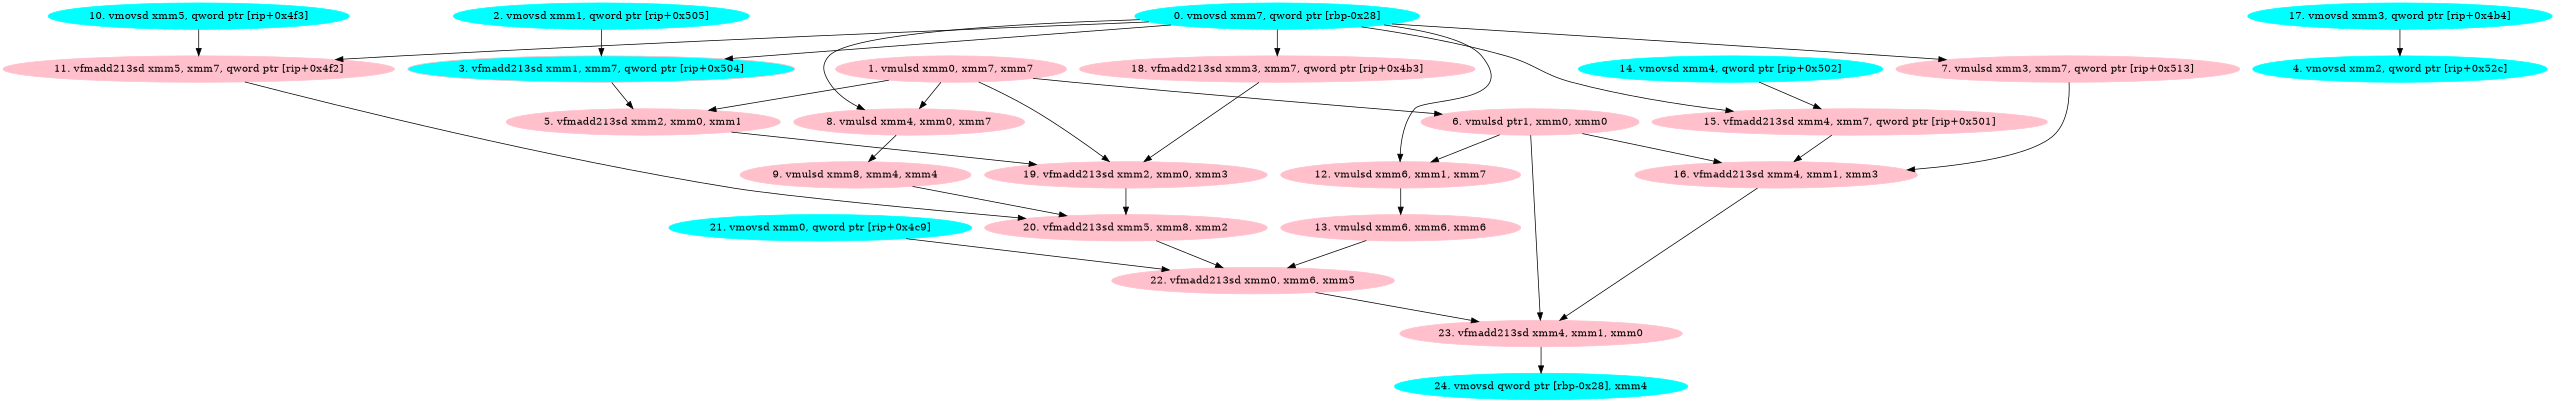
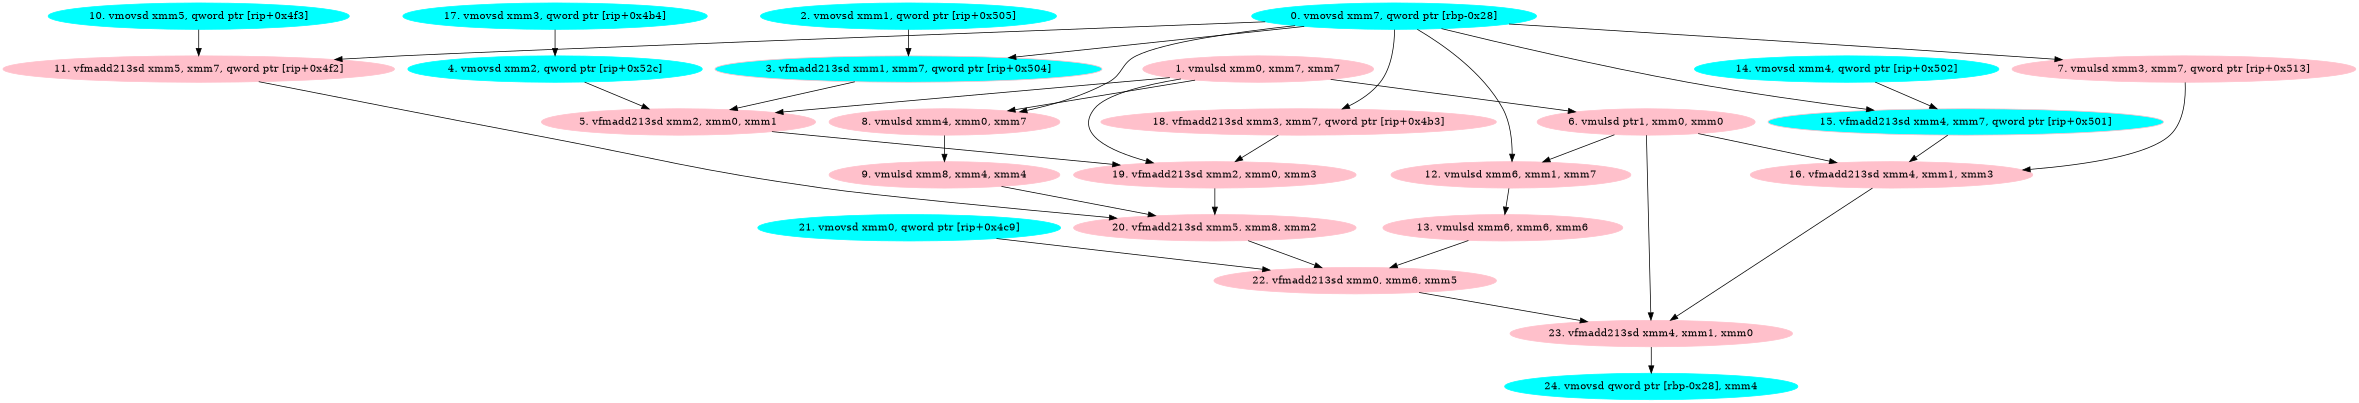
edge "4. vmovsd xmm2, qword ptr [rip+0x52c]" -> "5. vfmadd213sd xmm2, xmm0, xmm1": added
node "15. vfmadd213sd xmm4, xmm7, qword ptr [rip+0x501]": fillcolor pink -> cyan
